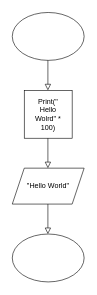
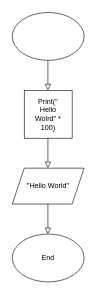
node "End": added
